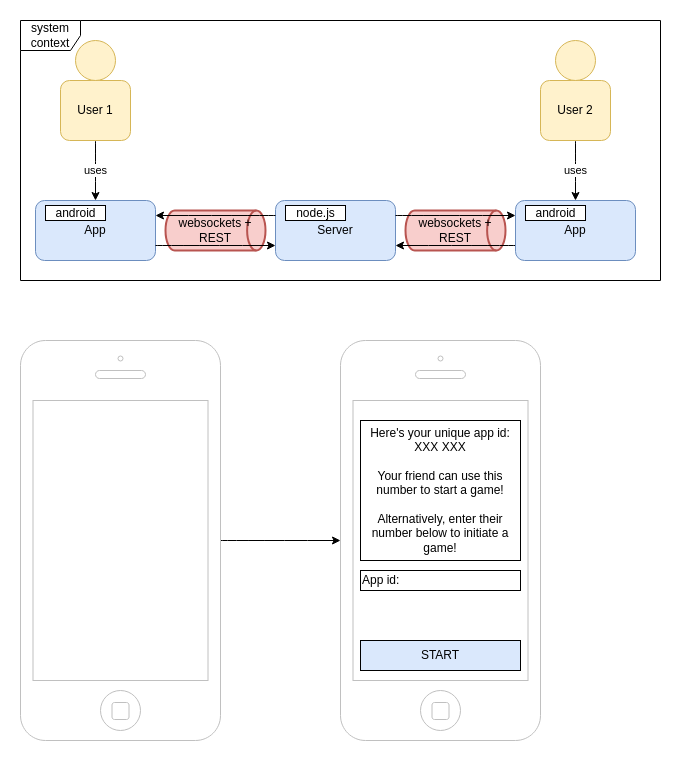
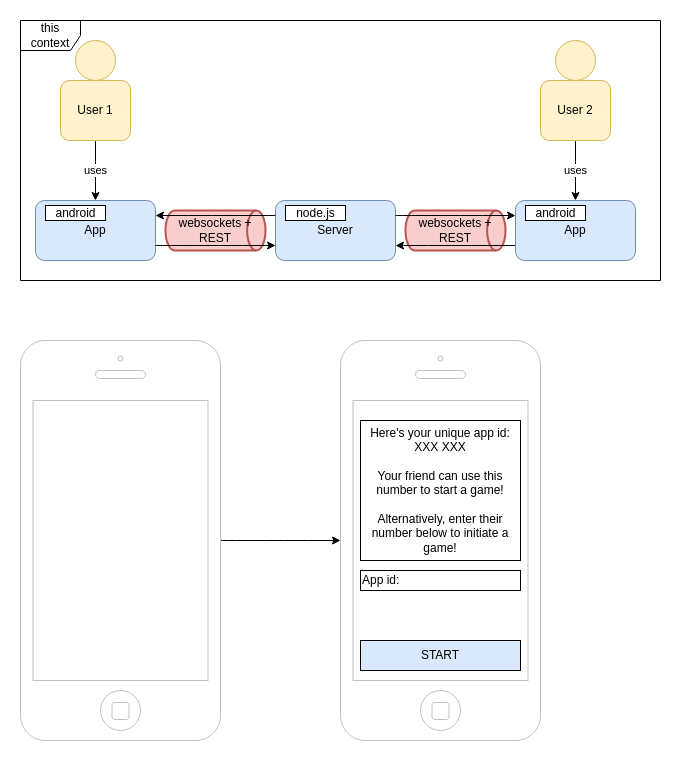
node "system context": label "system context" -> "this context"
